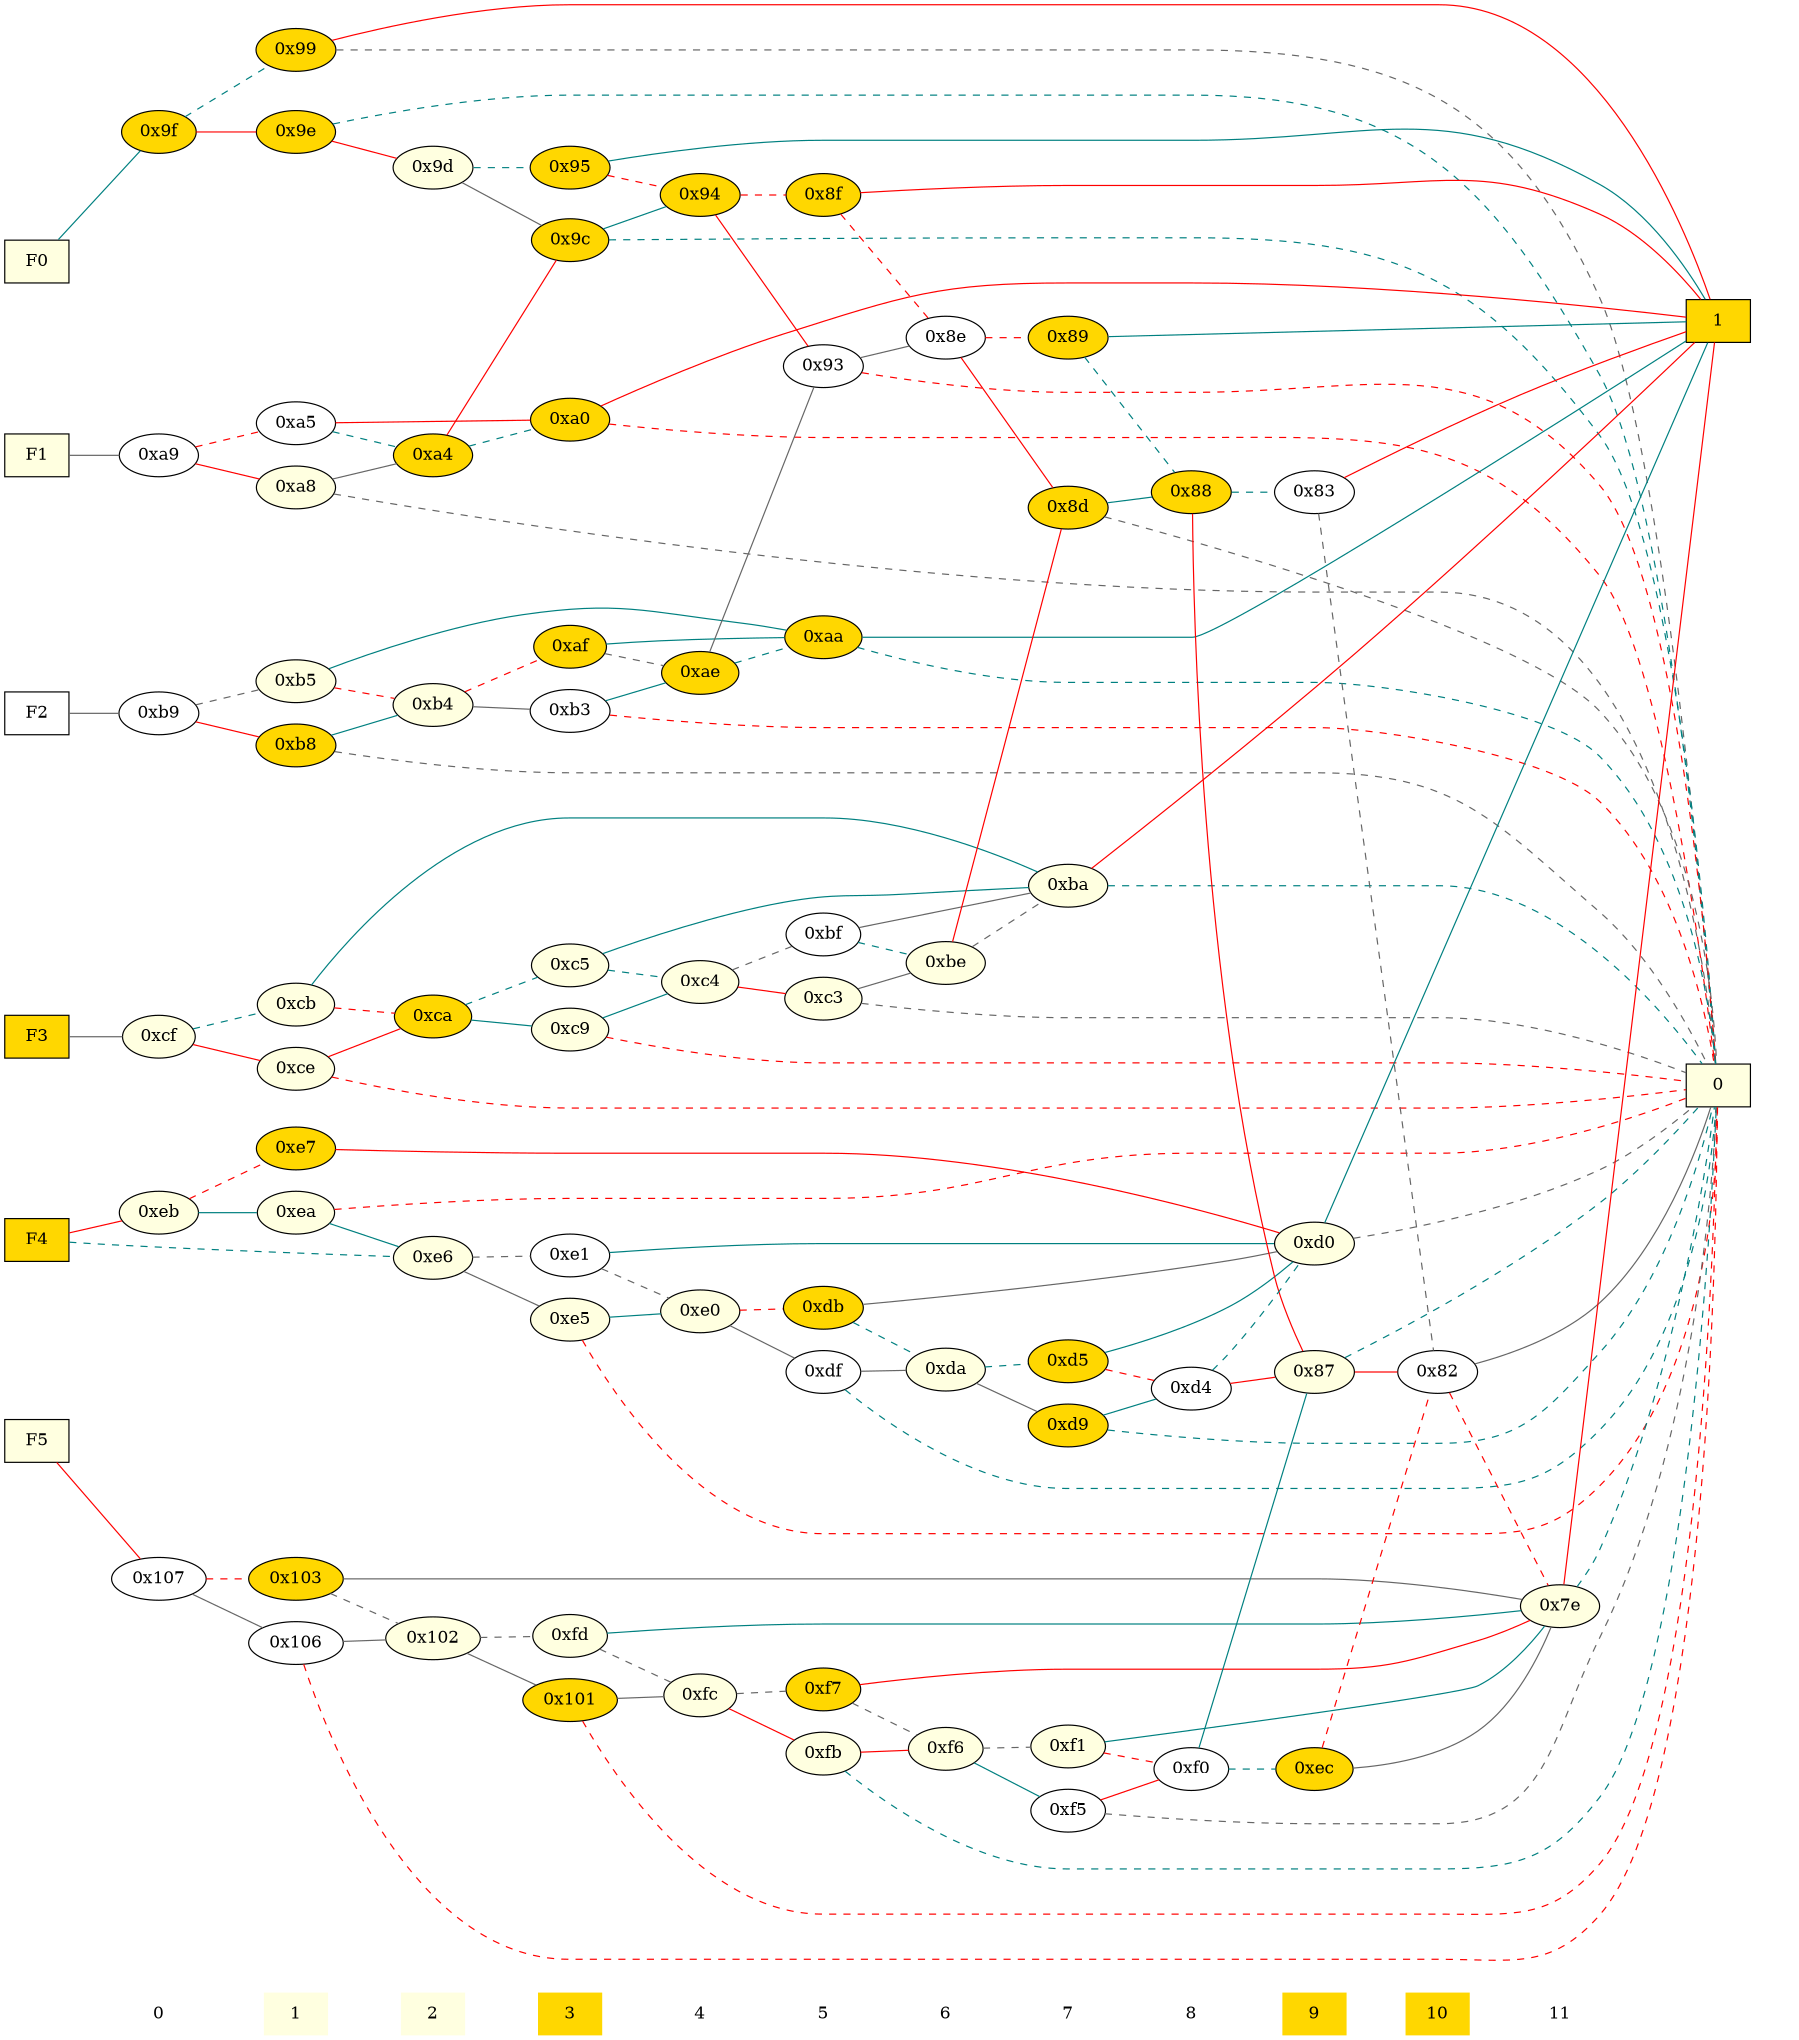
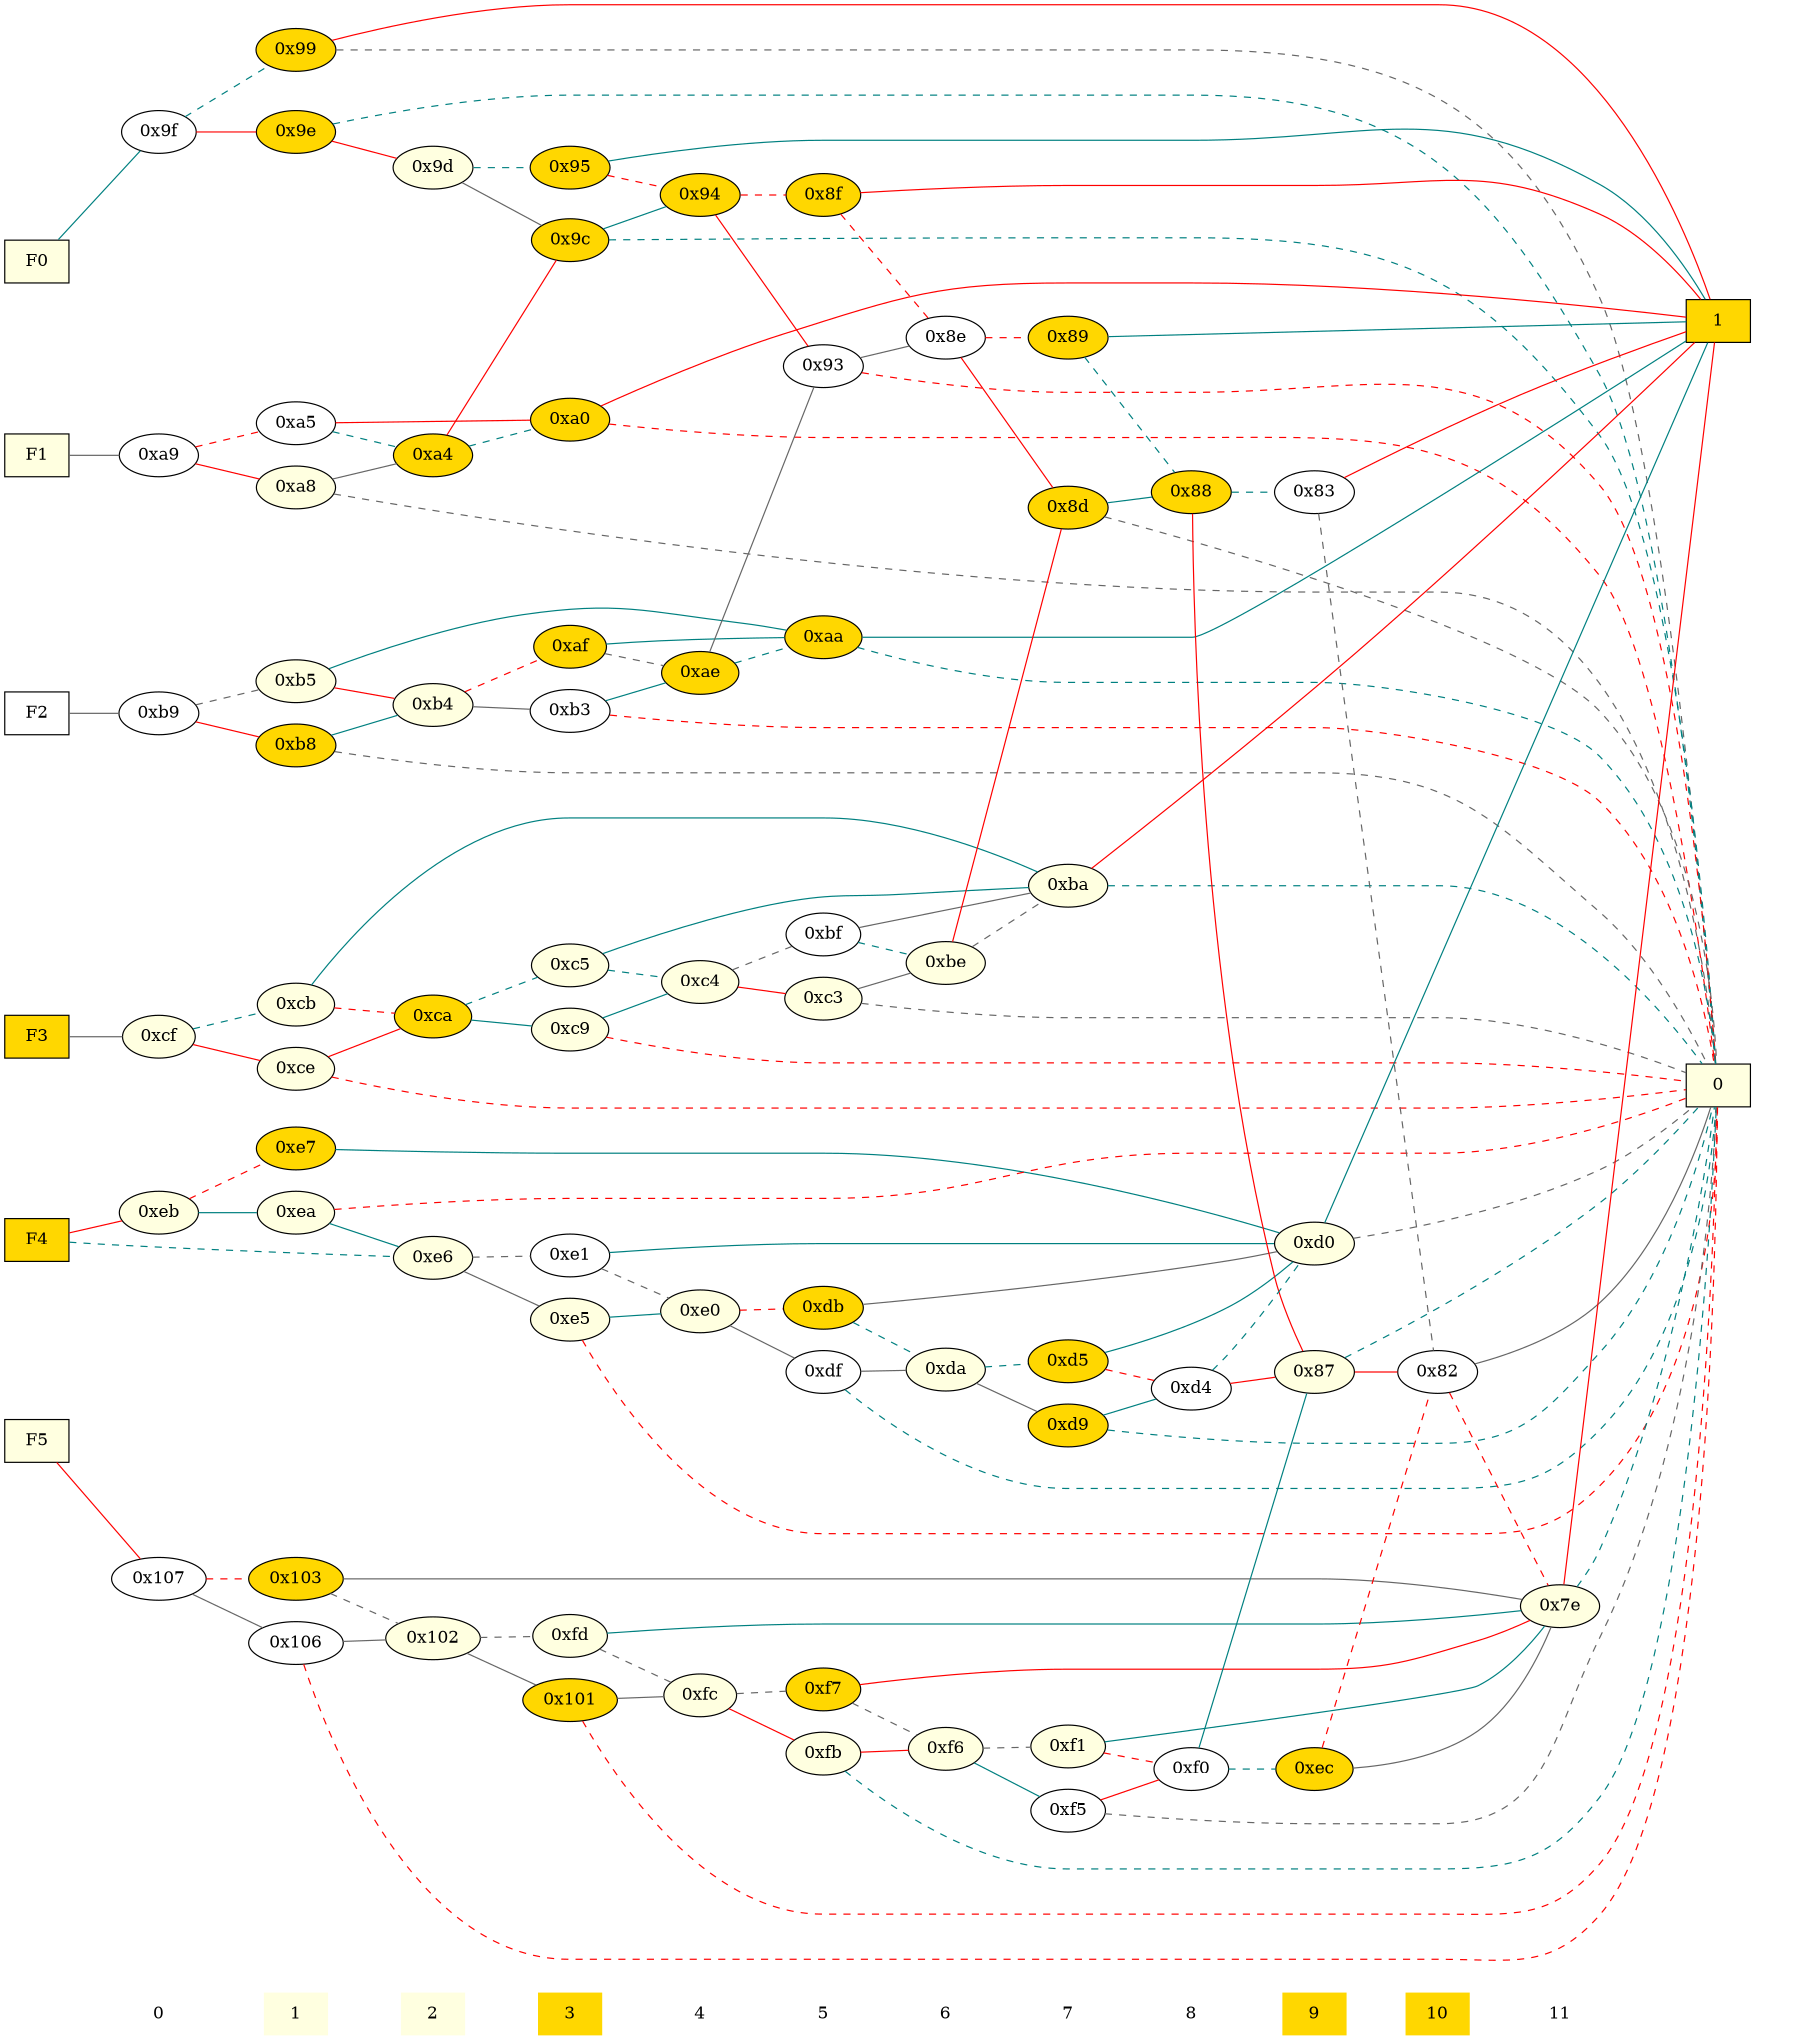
node "0x9f": fillcolor gold -> white
edge "0xb5" -- "0xb4": style dashed -> solid
edge "0xe7" -- "0xd0": color red -> teal
